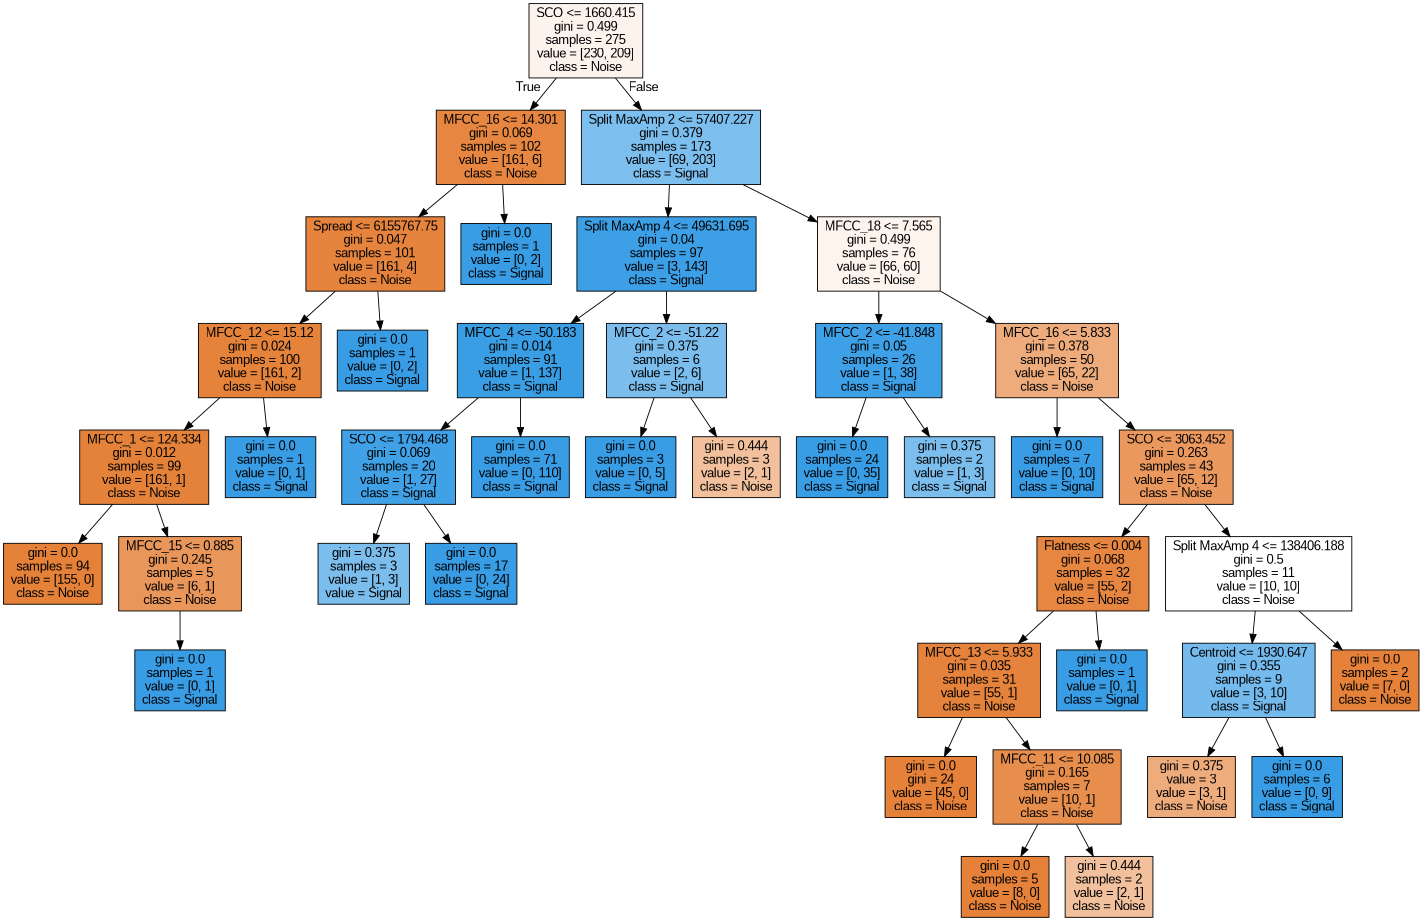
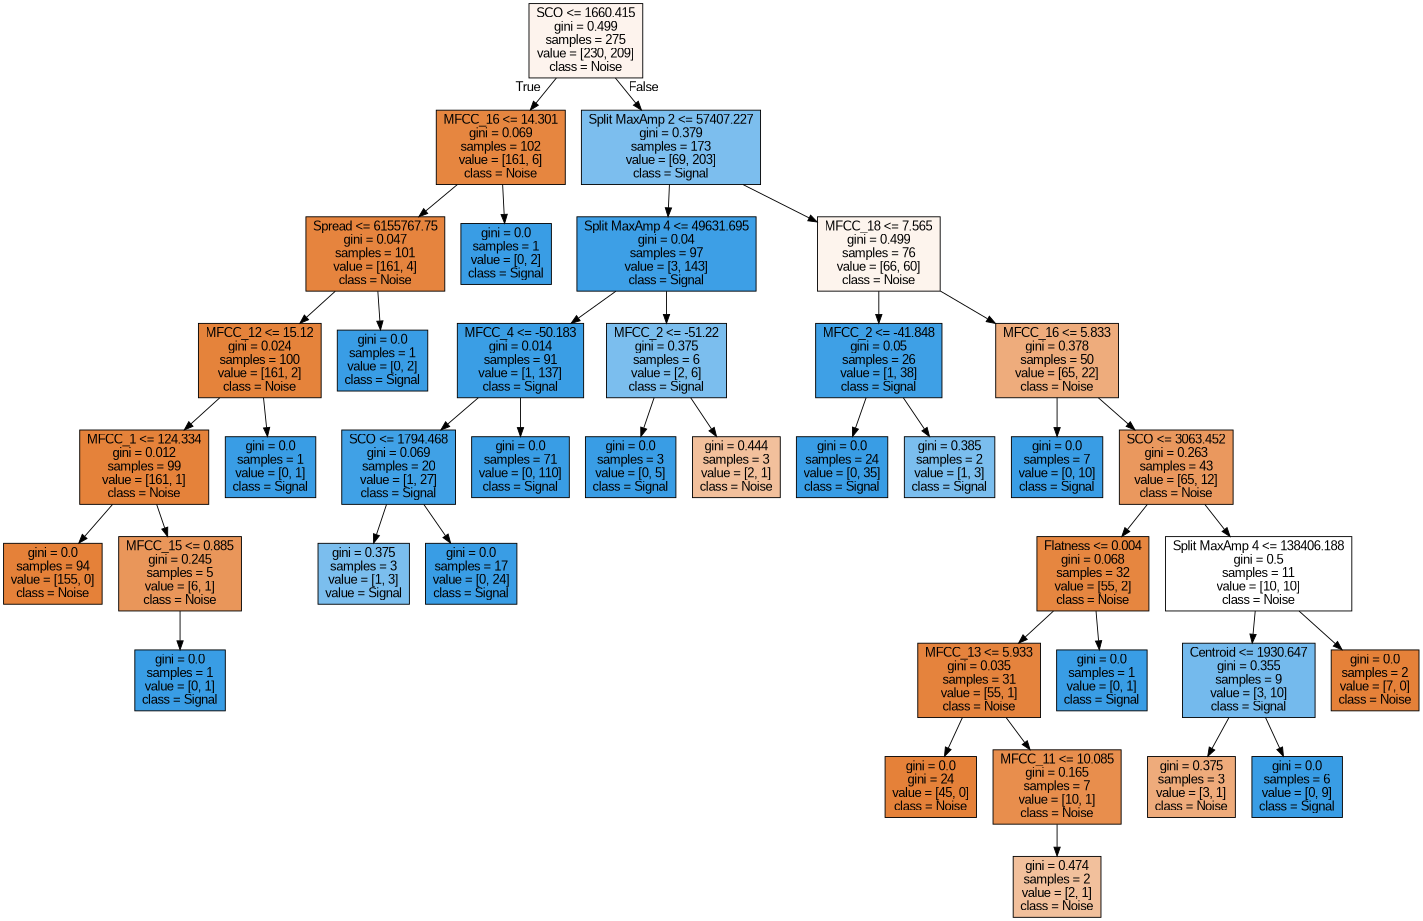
node "gini = 0.375 samples = 2 value = [1, 3] class = Signal": label "gini = 0.375 samples = 2 value = [1, 3] class = Signal" -> "gini = 0.385 samples = 2 value = [1, 3] class = Signal"
node "gini = 0.375 value = 3 value = [3, 1] class = Noise": label "gini = 0.375 value = 3 value = [3, 1] class = Noise" -> "gini = 0.375 samples = 3 value = [3, 1] class = Noise"
node "gini = 0.0 samples = 5 value = [8, 0] class = Noise": removed
node "gini = 0.444 samples = 2 value = [2, 1] class = Noise": label "gini = 0.444 samples = 2 value = [2, 1] class = Noise" -> "gini = 0.474 samples = 2 value = [2, 1] class = Noise"
